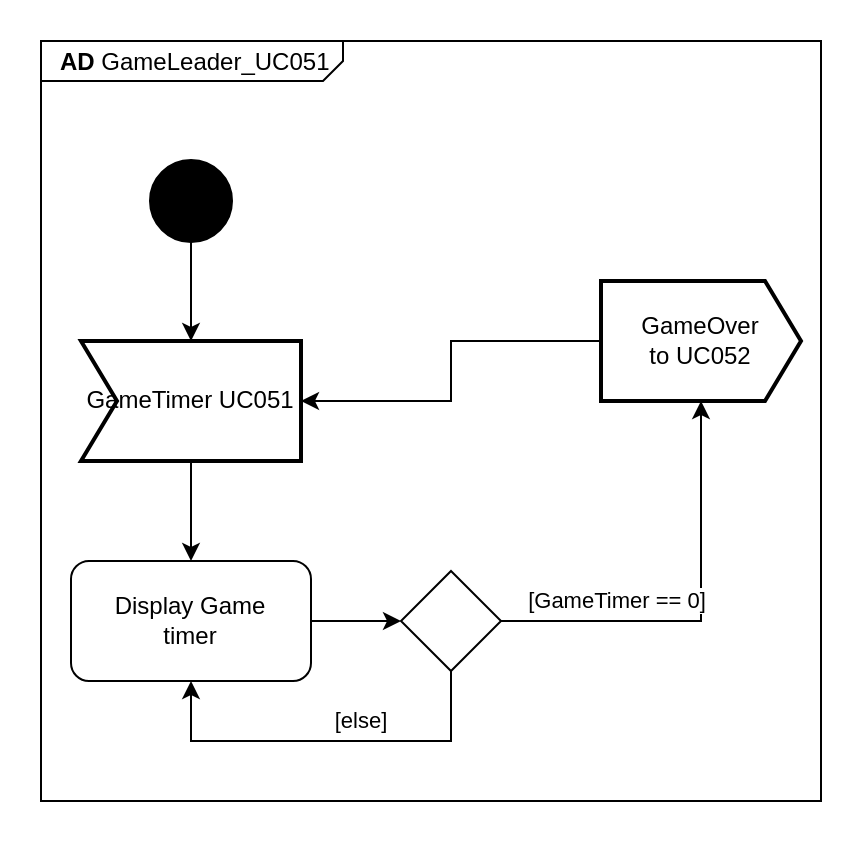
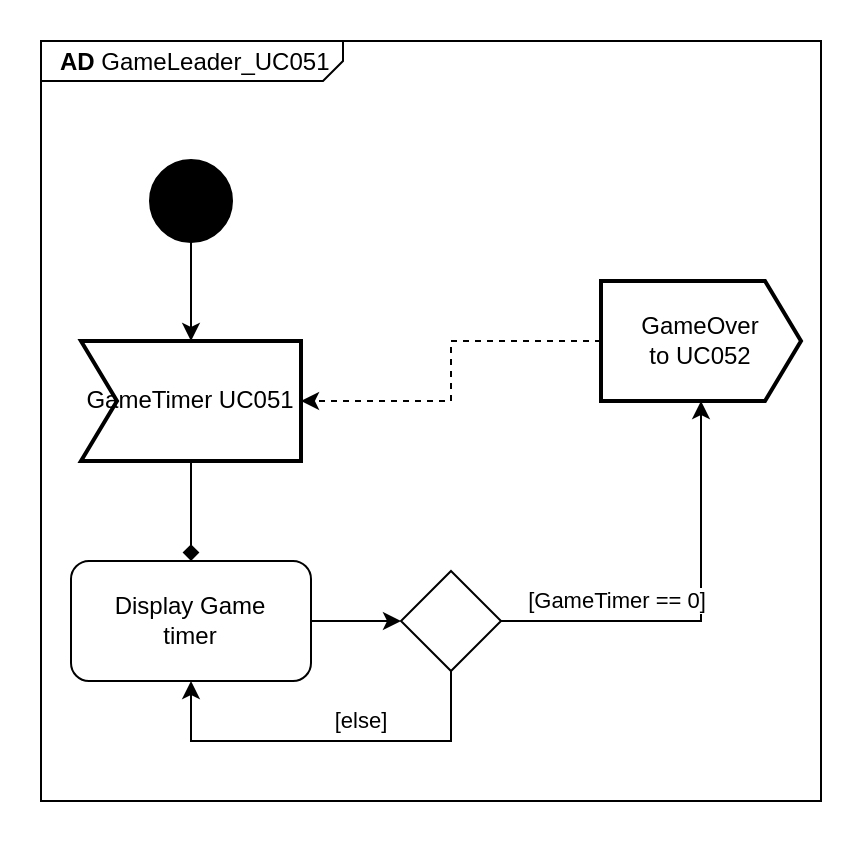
edge "GameOver to UC052" -> "GameTimer UC051": style solid -> dashed
edge "GameTimer UC051" -> "Display Game timer": arrowhead classic -> diamond
